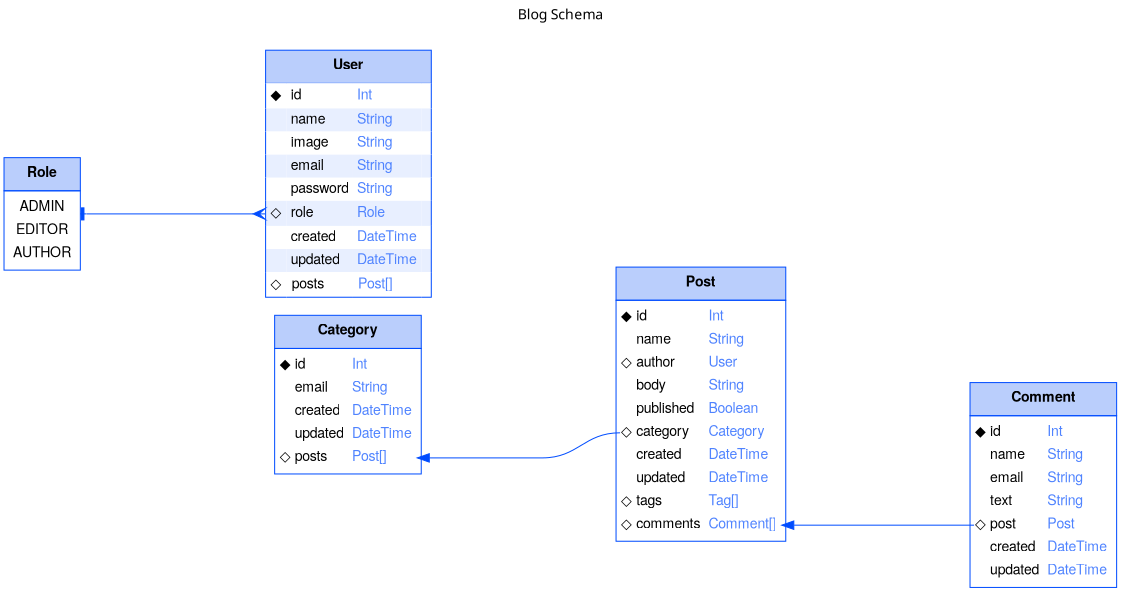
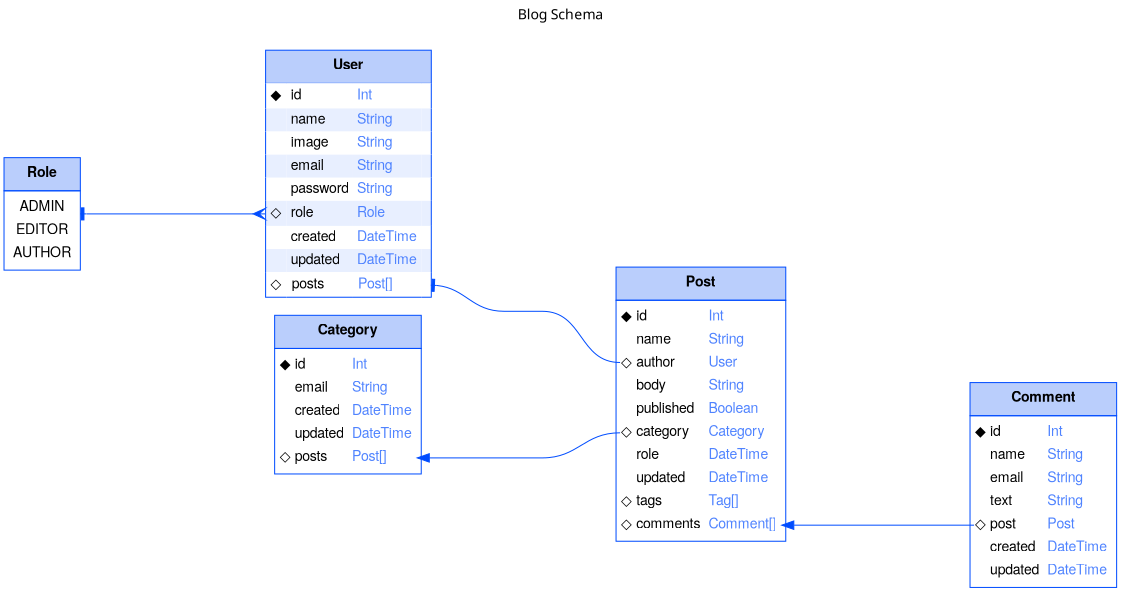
edge "User" -- "Post": added
node "Post": text "created" -> "role"
